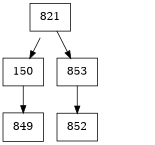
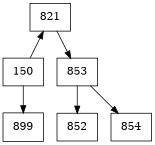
edge "821" -> "150": reversed
node "849": label "849" -> "899"
node "854": added
